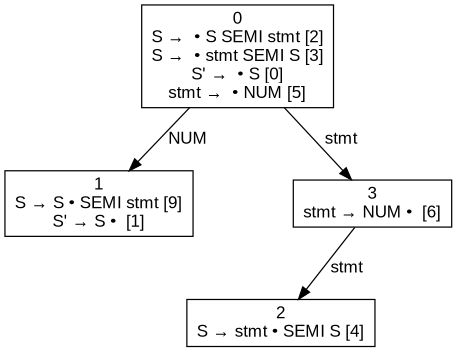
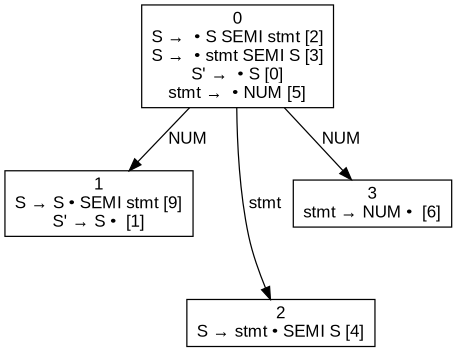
edge "0" -> "3": label "stmt" -> "NUM"
edge "3" -> "2": now "0" -> "2"
